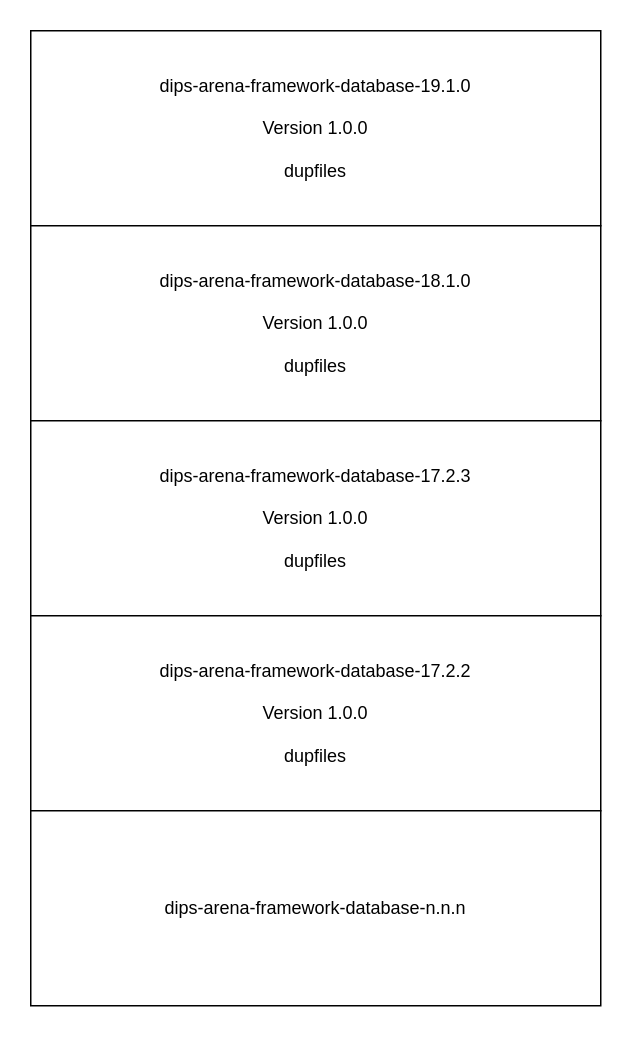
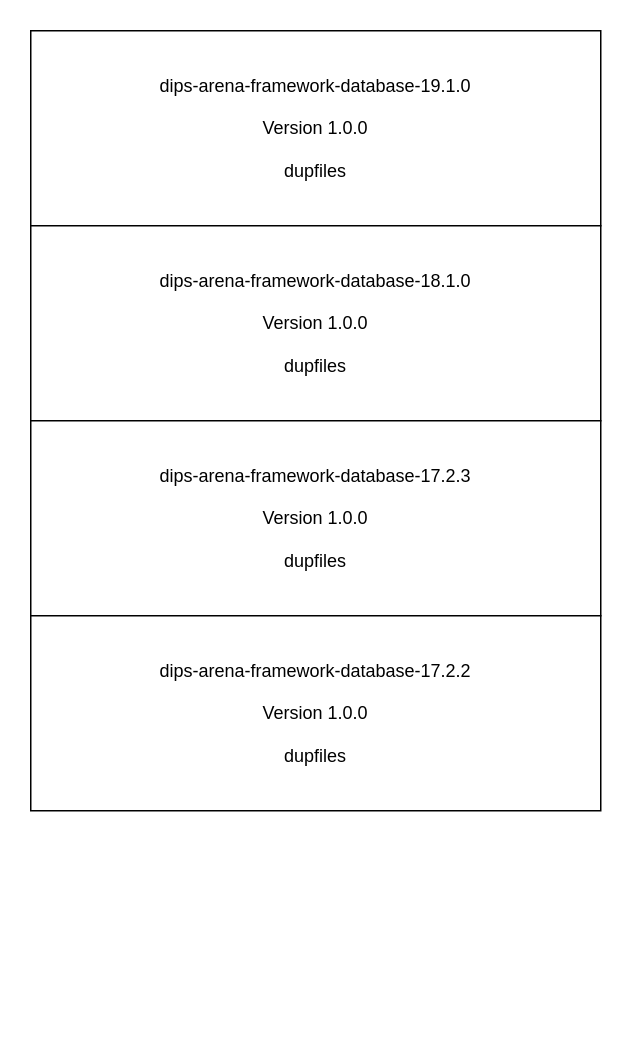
node "dips-arena-framework-database-n.n.n": removed
